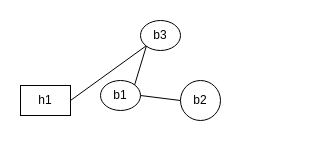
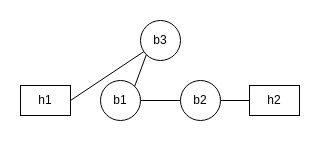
node "b3": size 40x30 -> 40x40
node "b1": size 40x30 -> 40x40
edge "b2" -- "h2": added
node "h2": added
